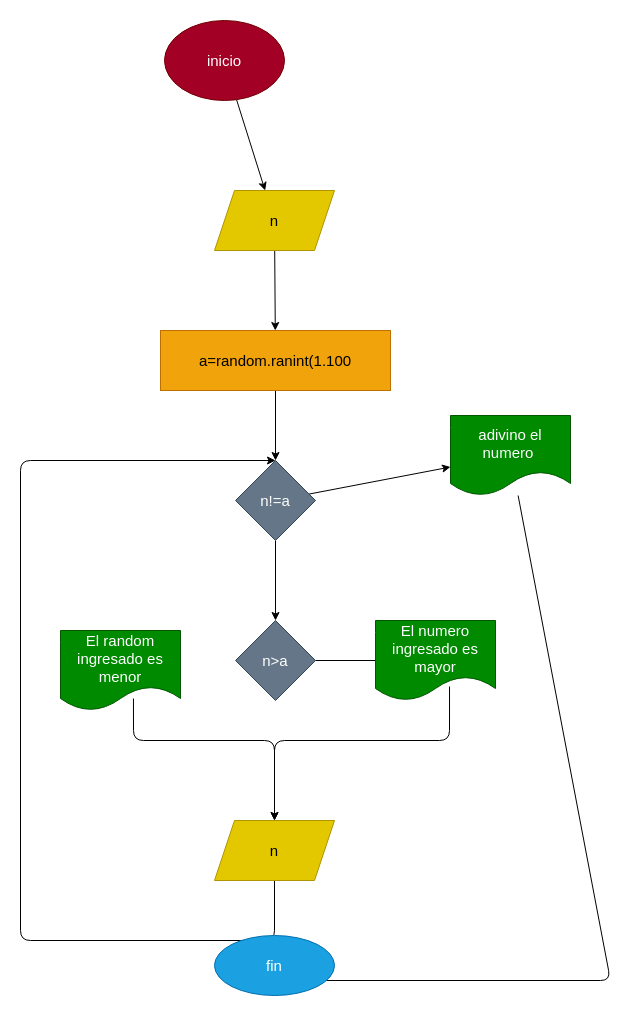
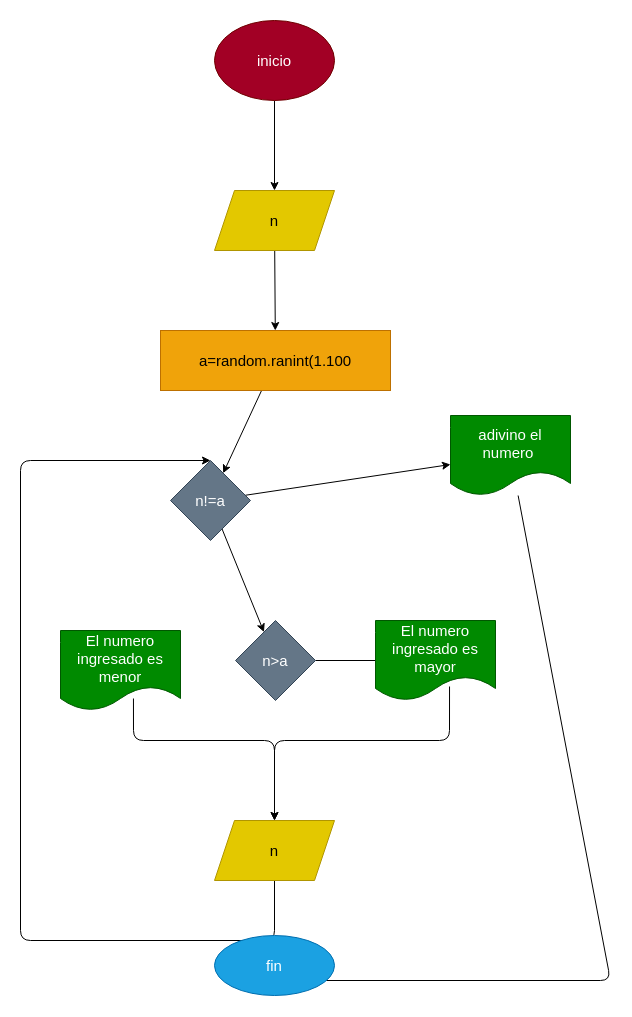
node "inicio": moved (225, 61) -> (275, 61)
node "n!=a": moved (276, 501) -> (211, 501)
node "El random ingresado es menor": label "El random ingresado es menor" -> "El numero ingresado es menor"
